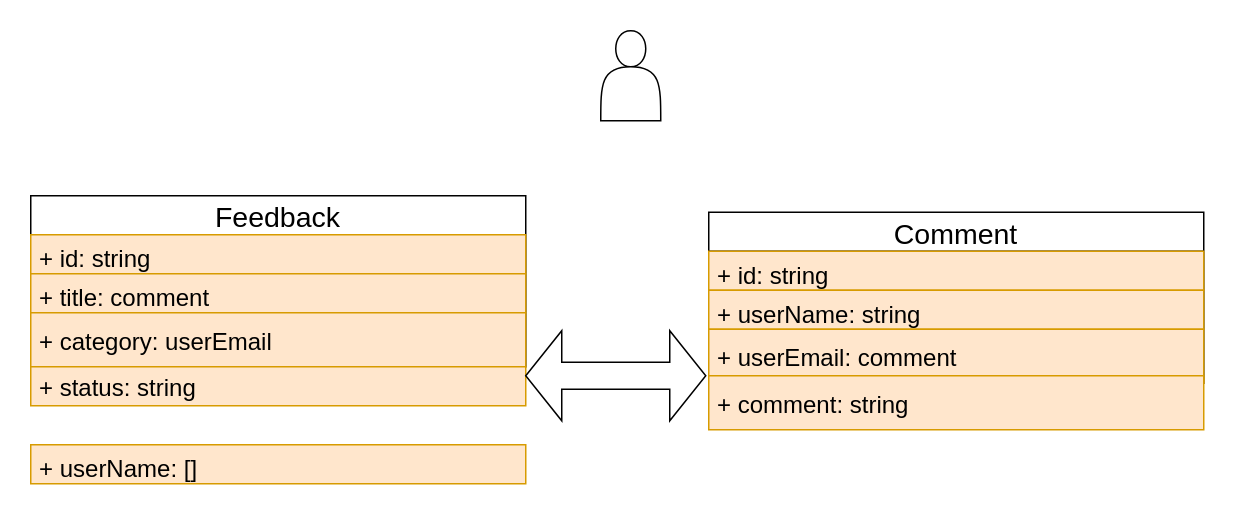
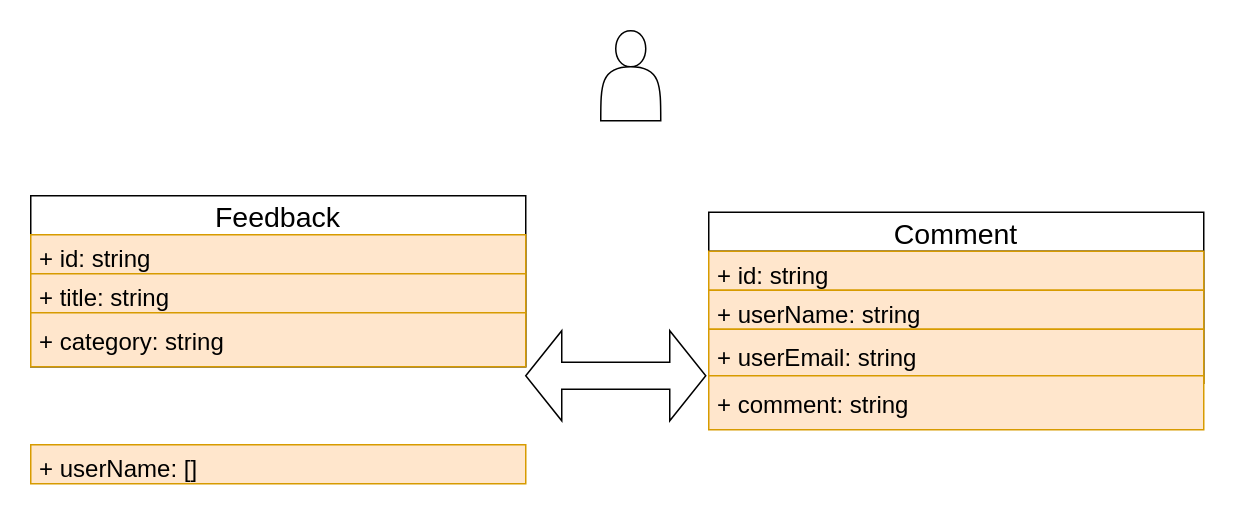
node "+ title: comment": label "+ title: comment" -> "+ title: string"
node "+ category: userEmail": label "+ category: userEmail" -> "+ category: string"
node "+ userEmail: comment": label "+ userEmail: comment" -> "+ userEmail: string"
node "+ status: string": removed
